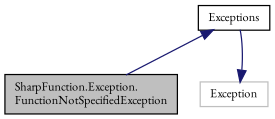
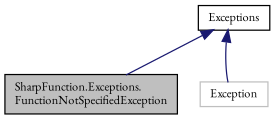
edge "Exceptions" -> "Exception": reversed
node "SharpFunction.Exception. FunctionNotSpecifiedException": label "SharpFunction.Exception. FunctionNotSpecifiedException" -> "SharpFunction.Exceptions. FunctionNotSpecifiedException"
